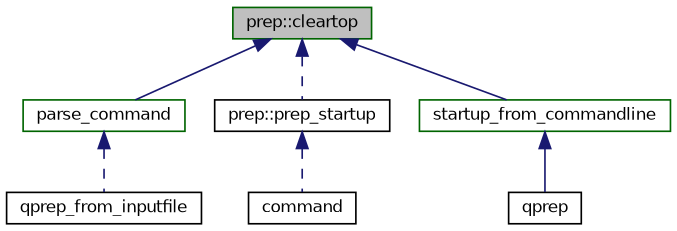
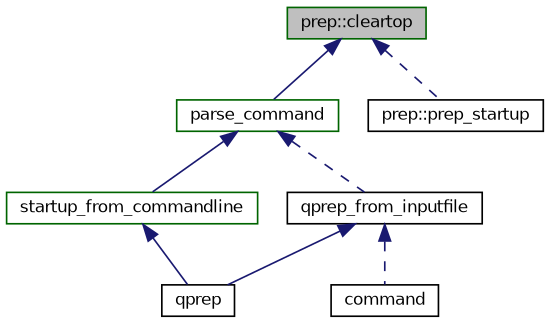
edge "startup_from_commandline" -> "prep::cleartop": now "startup_from_commandline" -> "parse_command"
edge "command" -> "prep::prep_startup": now "command" -> "qprep_from_inputfile"
edge "qprep" -> "qprep_from_inputfile": added
